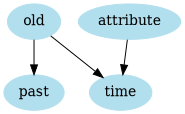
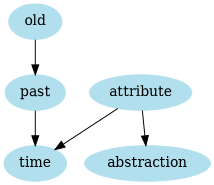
edge "old" -> "time": now "past" -> "time"
node "abstraction": added
